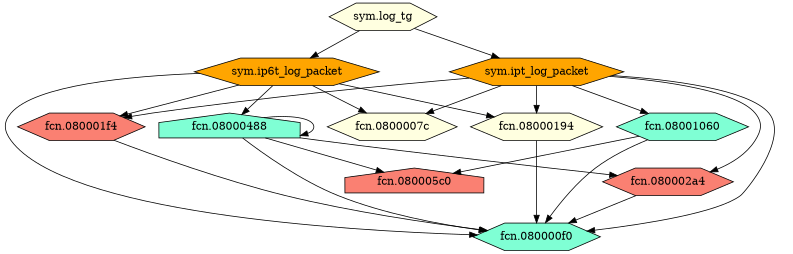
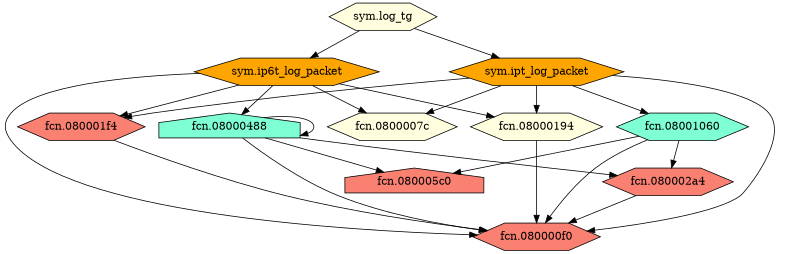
edge "sym.ipt_log_packet" -> "fcn.080002a4": now "fcn.08001060" -> "fcn.080002a4"
node "fcn.080000f0": fillcolor aquamarine -> salmon
